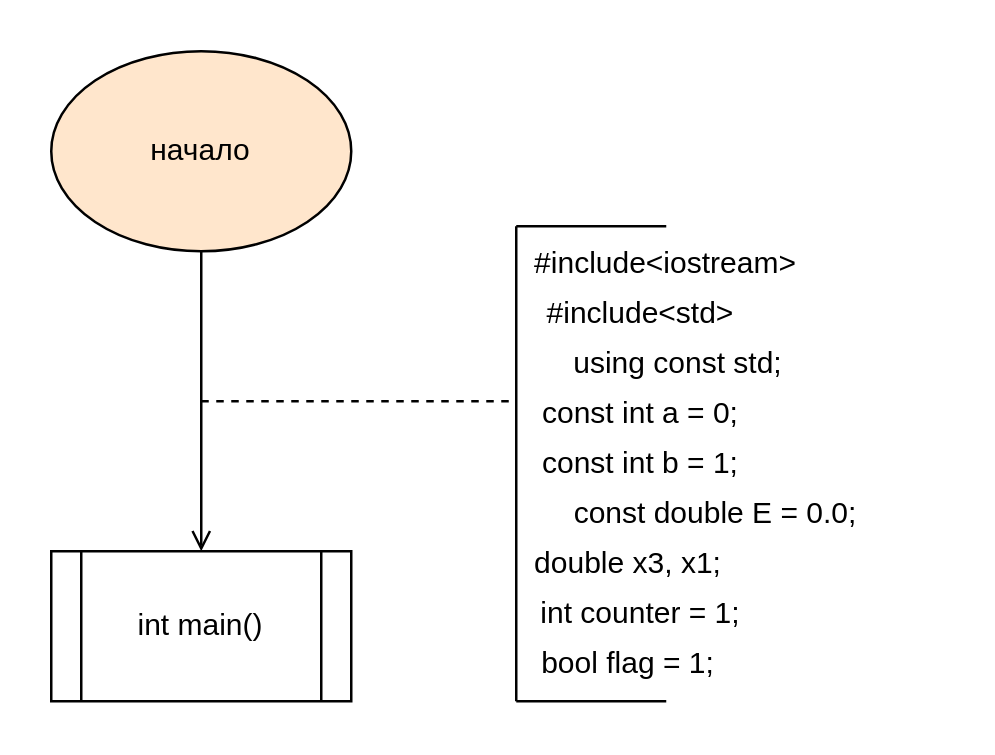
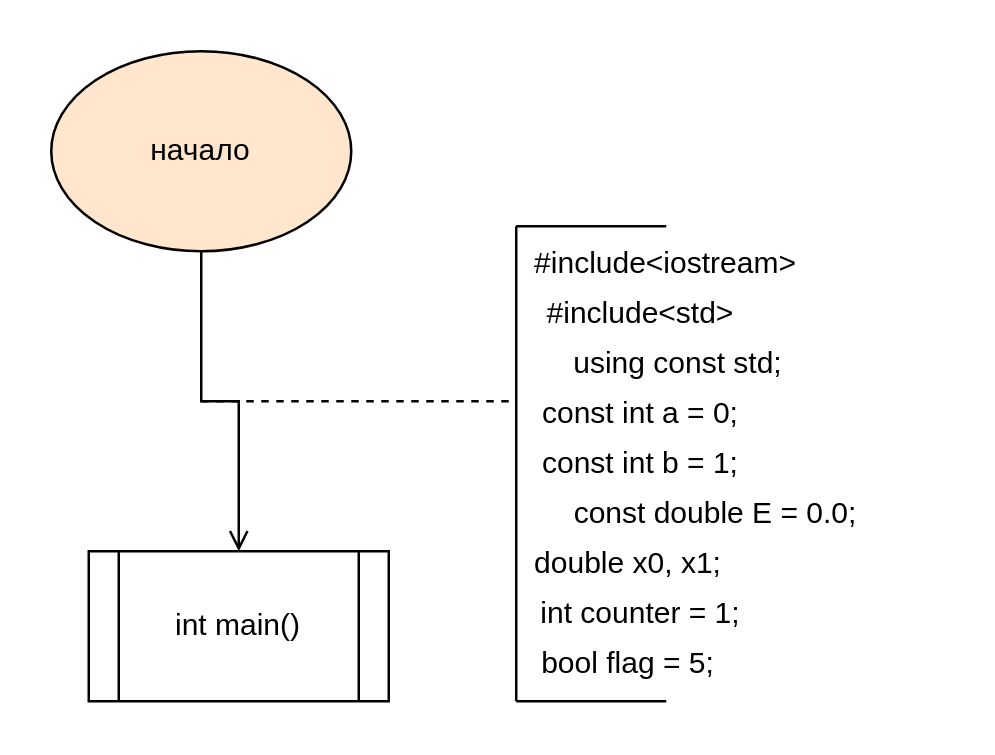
node "double x3, x1;": label "double x3, x1;" -> "double x0, x1;"
node "int main()": moved (201, 626) -> (239, 626)
node "bool flag = 1;": label "bool flag = 1;" -> "bool flag = 5;"
